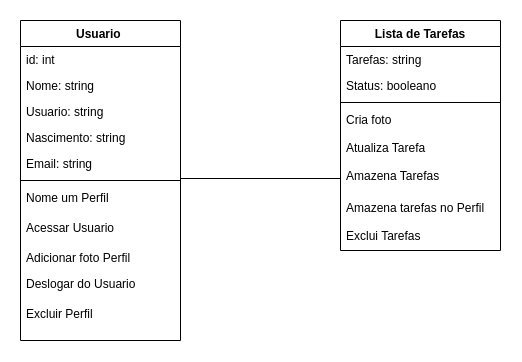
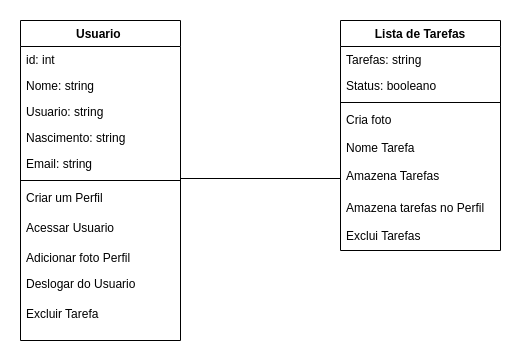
node "Atualiza Tarefa": label "Atualiza Tarefa" -> "Nome Tarefa"
node "Nome um Perfil": label "Nome um Perfil" -> "Criar um Perfil"
node "Excluir Perfil": label "Excluir Perfil" -> "Excluir Tarefa"
